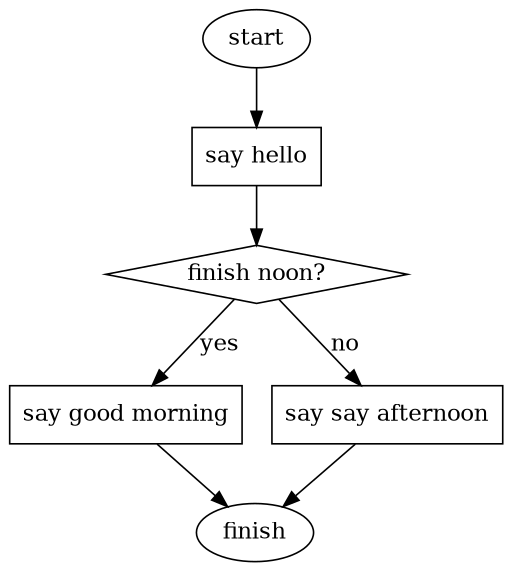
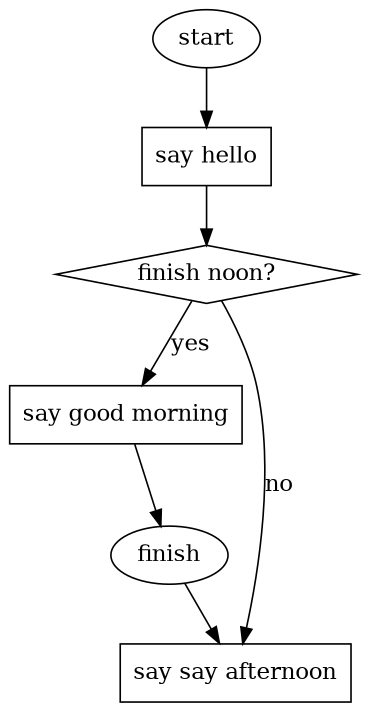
edge "say say afternoon" -> "finish": reversed
